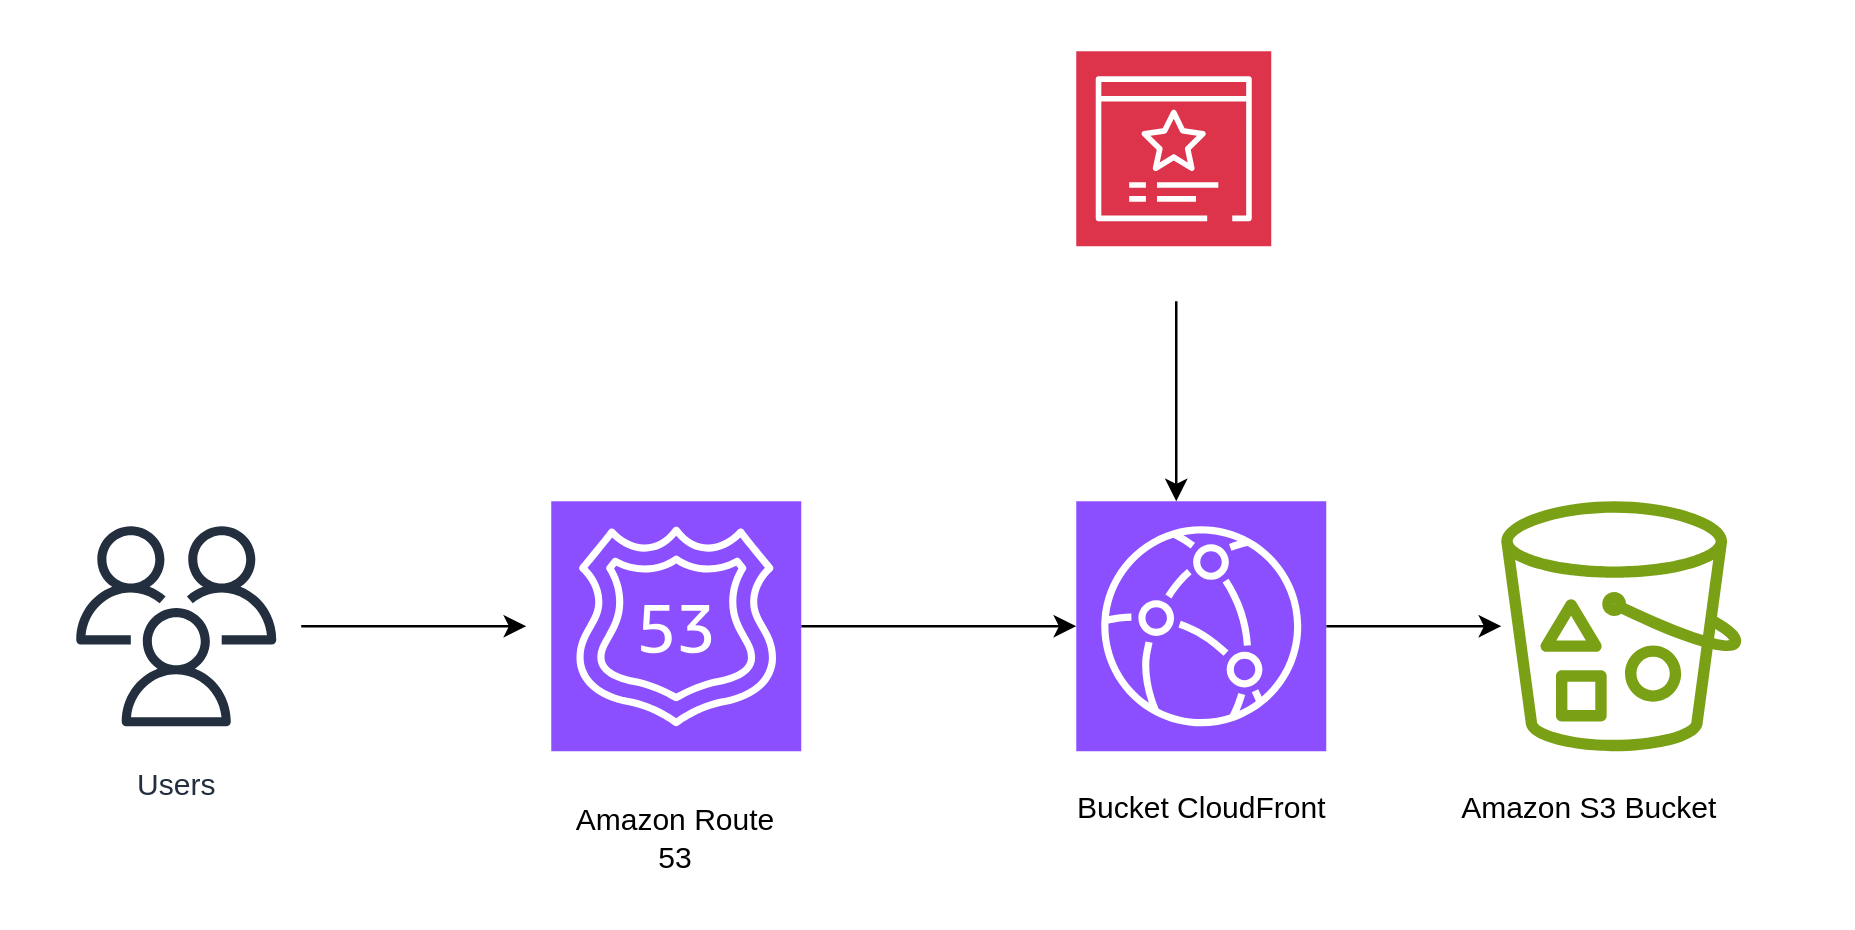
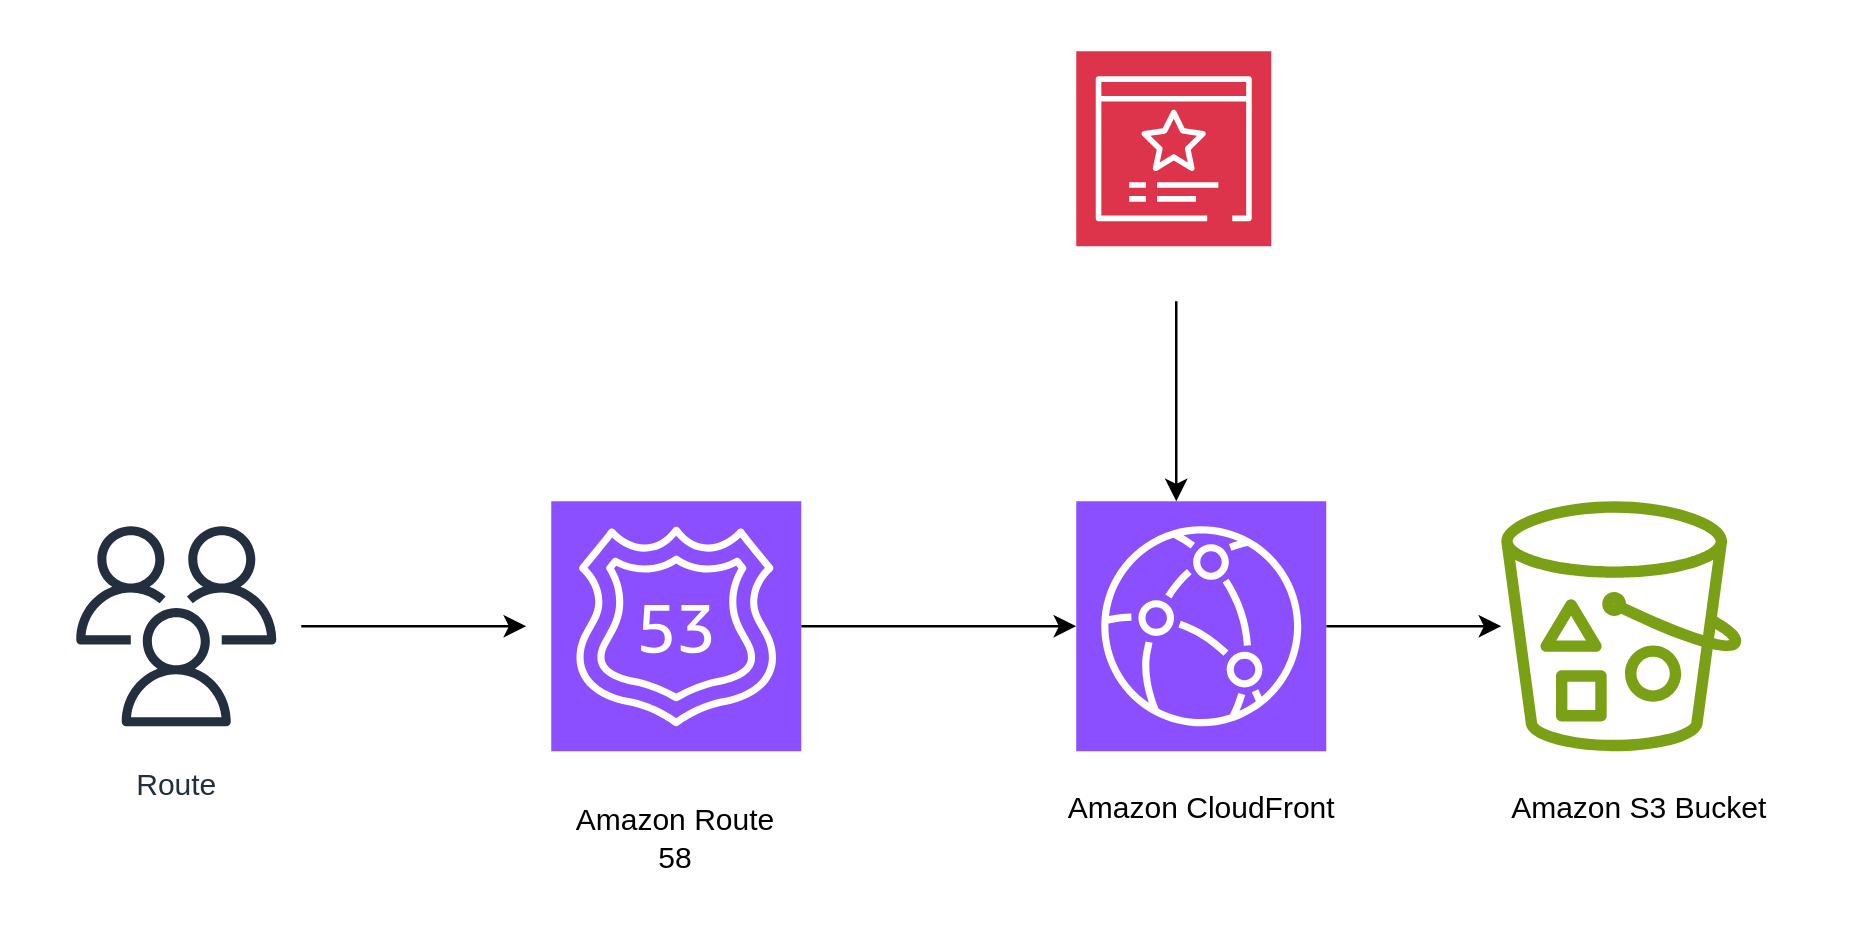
node "Users": label "Users" -> "Route"
node "Bucket CloudFront": label "Bucket CloudFront" -> "Amazon CloudFront"
node "Amazon S3 Bucket": moved (1589, 809) -> (1639, 809)
node "Amazon Route 53": label "Amazon Route 53" -> "Amazon Route 58"
